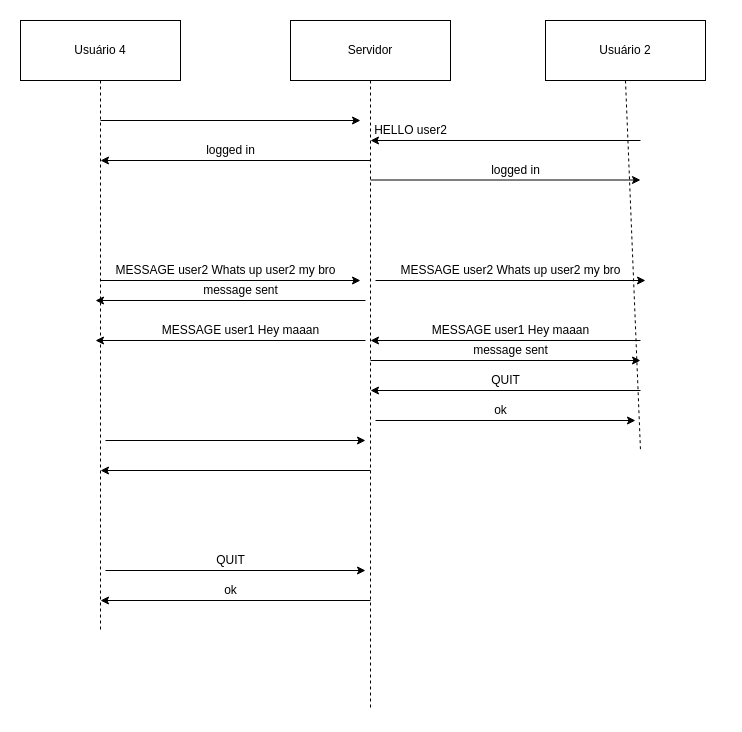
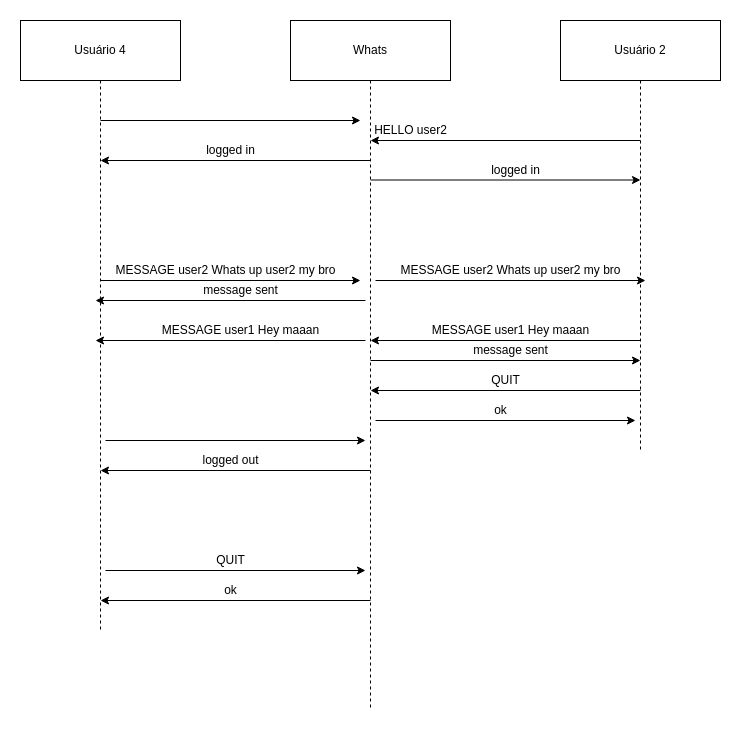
node "Servidor": label "Servidor" -> "Whats"
node "Usuário 2": moved (626, 51) -> (641, 51)
node "logged out": added
